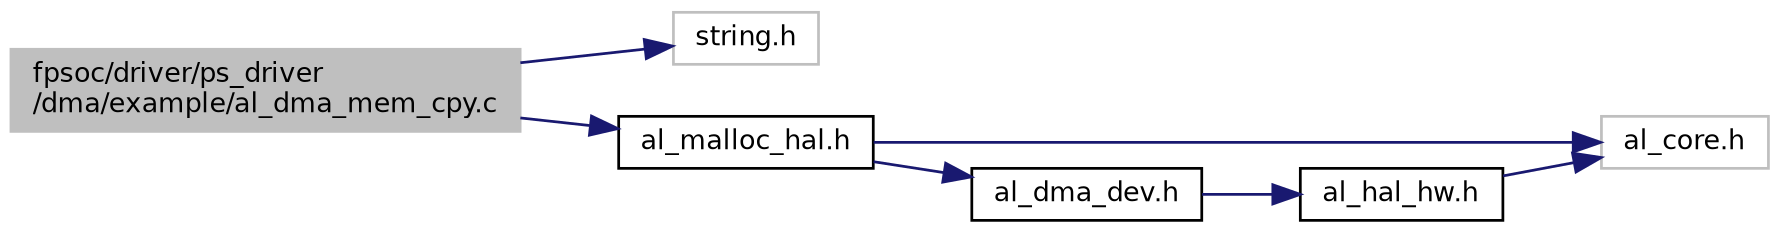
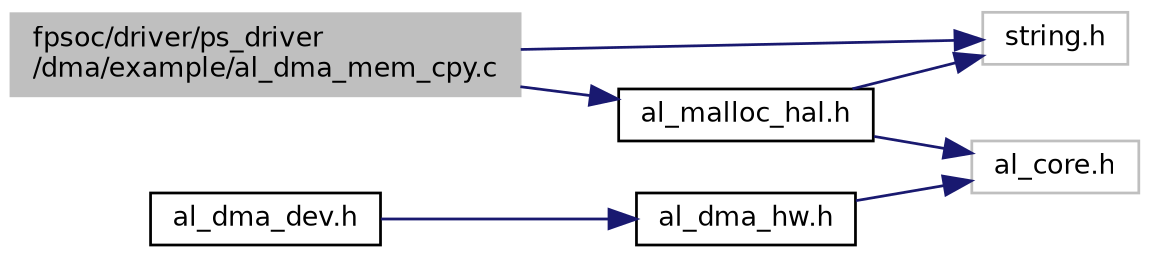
edge "al_malloc_hal.h" -> "al_dma_dev.h": now "al_malloc_hal.h" -> "string.h"
node "al_hal_hw.h": label "al_hal_hw.h" -> "al_dma_hw.h"
